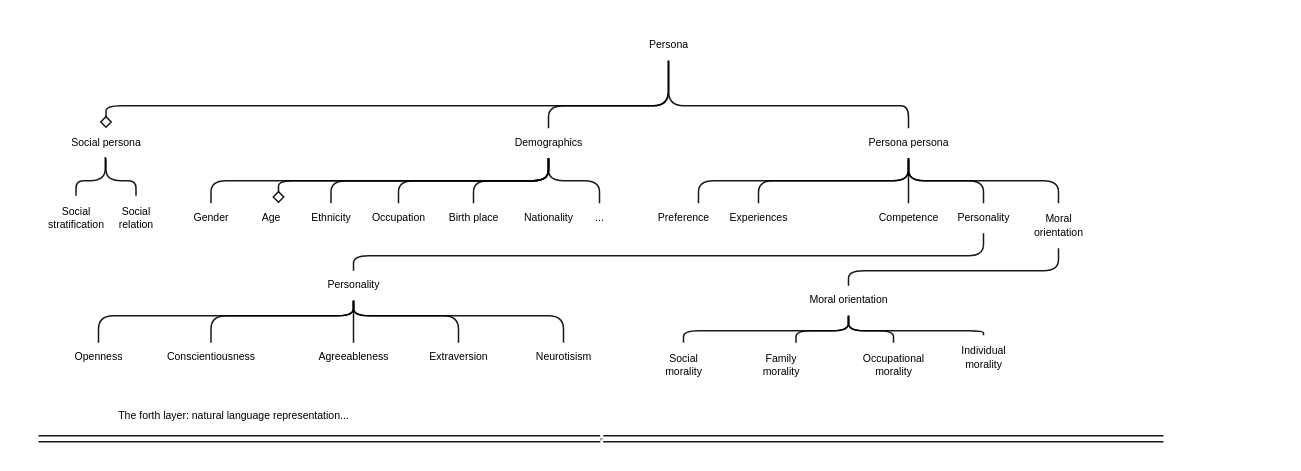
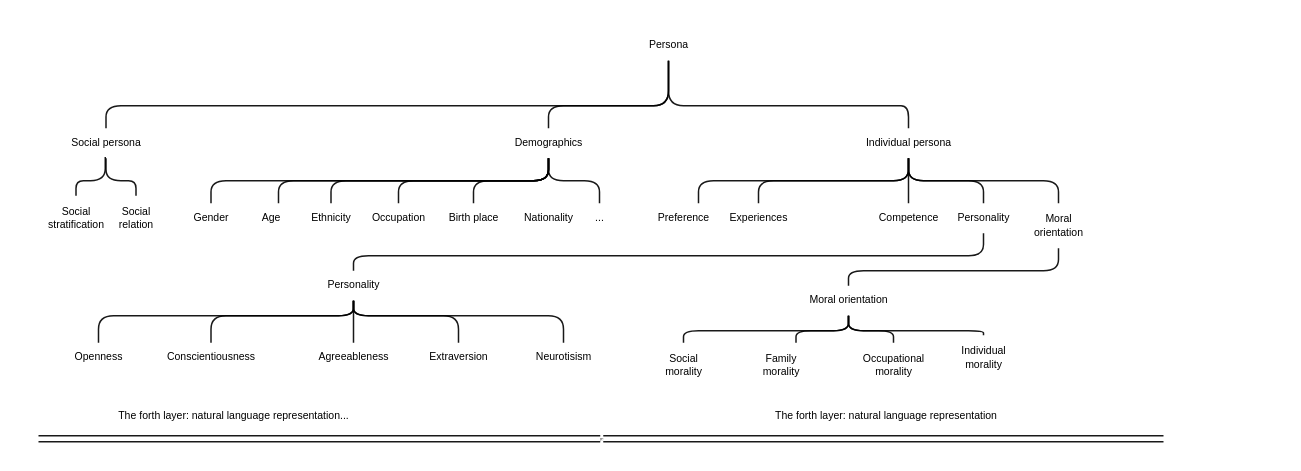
edge "Persona" -> "Social persona": arrowhead diamond -> none
node "Persona persona": label "Persona persona" -> "Individual persona"
edge "Demographics" -> "Age": arrowhead diamond -> none
node "The forth layer: natural language representation": added
